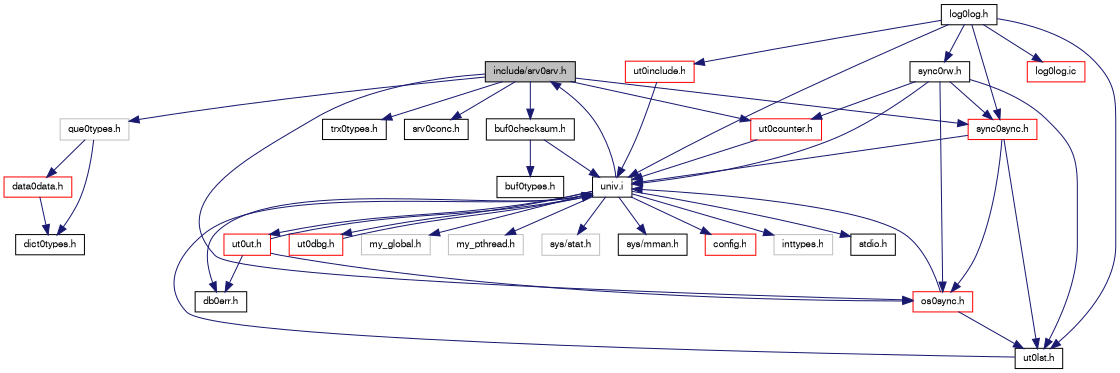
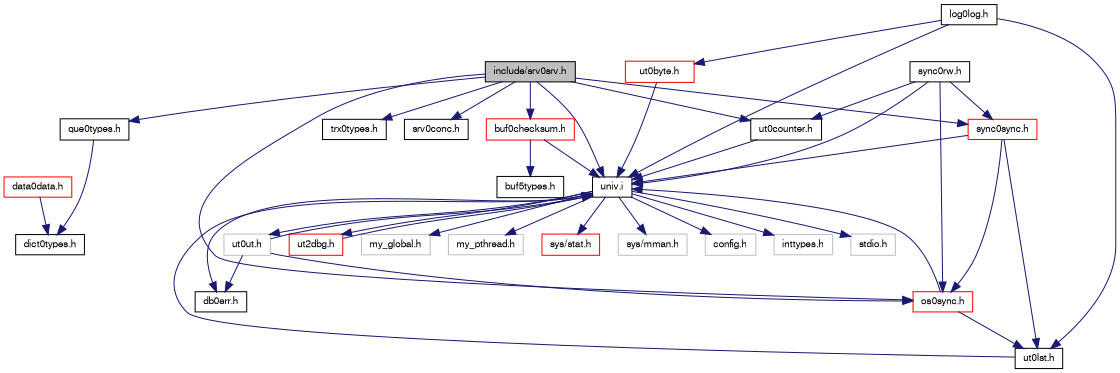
edge "log0log.h" -> "sync0rw.h": removed
edge "log0log.h" -> "sync0sync.h": removed
node "ut0include.h": label "ut0include.h" -> "ut0byte.h"
node "log0log.ic": removed
edge "univ.i" -> "include/srv0srv.h": reversed
node "que0types.h": color grey75 -> black
node "buf0checksum.h": color black -> red
node "ut0counter.h": color red -> black
edge "que0types.h" -> "data0data.h": removed
edge "sync0rw.h" -> "ut0lst.h": removed
node "buf0types.h": label "buf0types.h" -> "buf5types.h"
node "ut0ut.h": color red -> grey75
node "ut0dbg.h": label "ut0dbg.h" -> "ut2dbg.h"
node "sys/stat.h": color grey75 -> red
node "sys/mman.h": color black -> grey75
node "config.h": color red -> grey75
node "stdio.h": color black -> grey75
